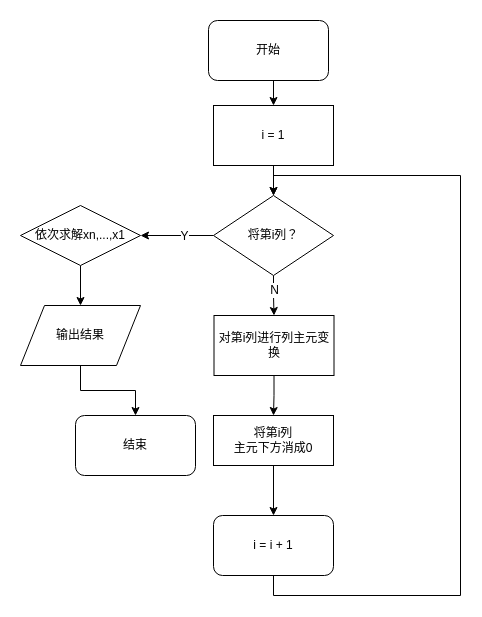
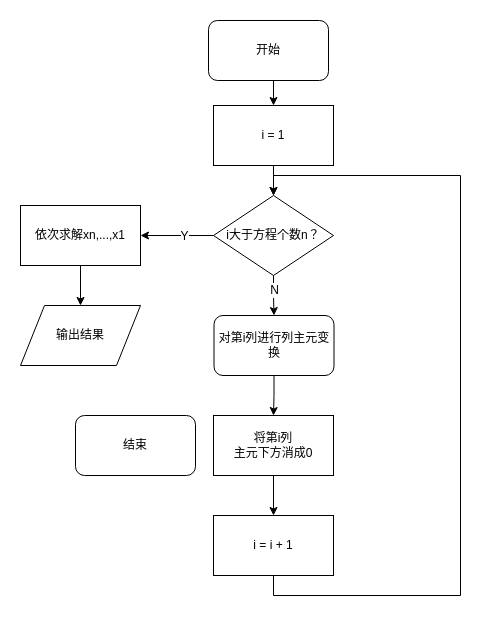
node "依次求解xn,...,x1": shape diamond -> rectangle
node "将第i列？": label "将第i列？" -> "i大于方程个数n？"
node "对第i列进行列主元变换": shape rectangle -> rounded rectangle
edge "输出结果" -> "结束": removed
node "将第i列 主元下方消成0": size 120x50 -> 120x60
node "i = i + 1": shape rounded rectangle -> rectangle
